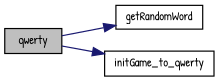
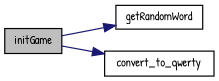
node "qwerty": label "qwerty" -> "initGame"
node "initGame_to_qwerty": label "initGame_to_qwerty" -> "convert_to_qwerty"
